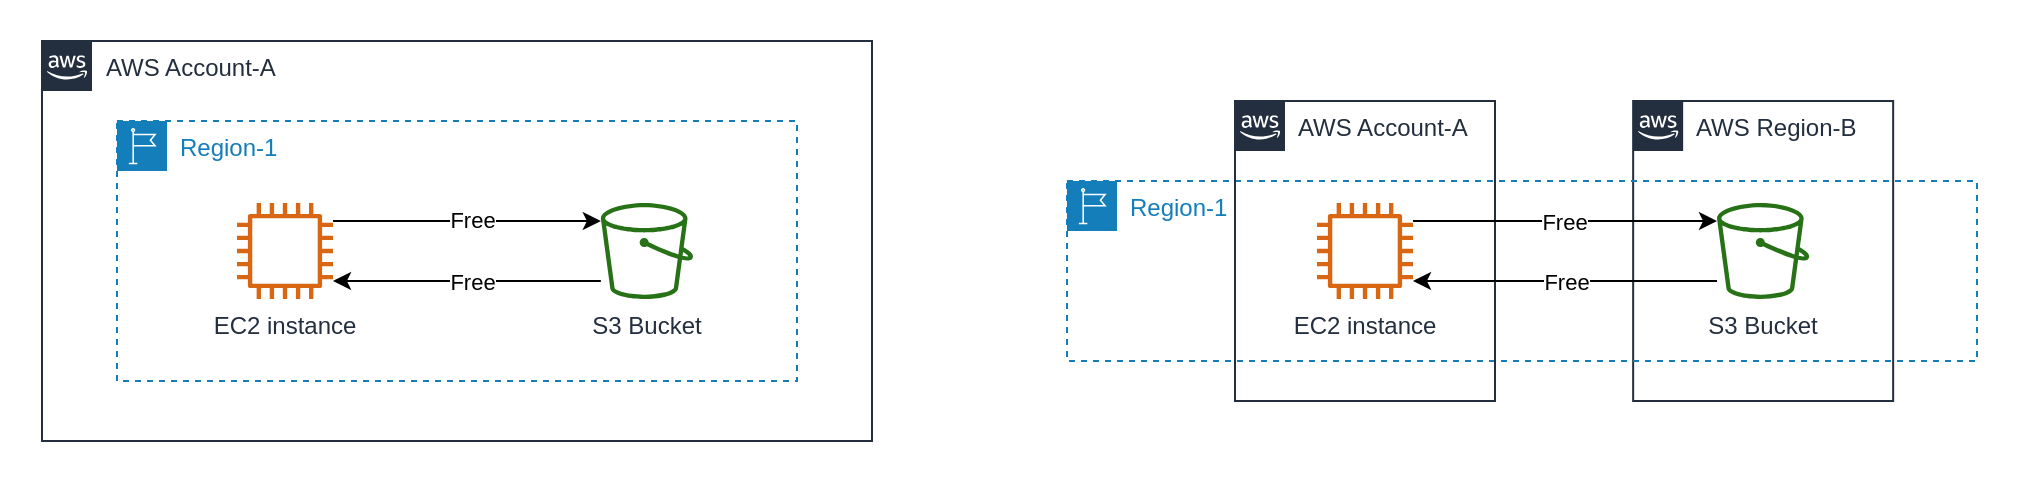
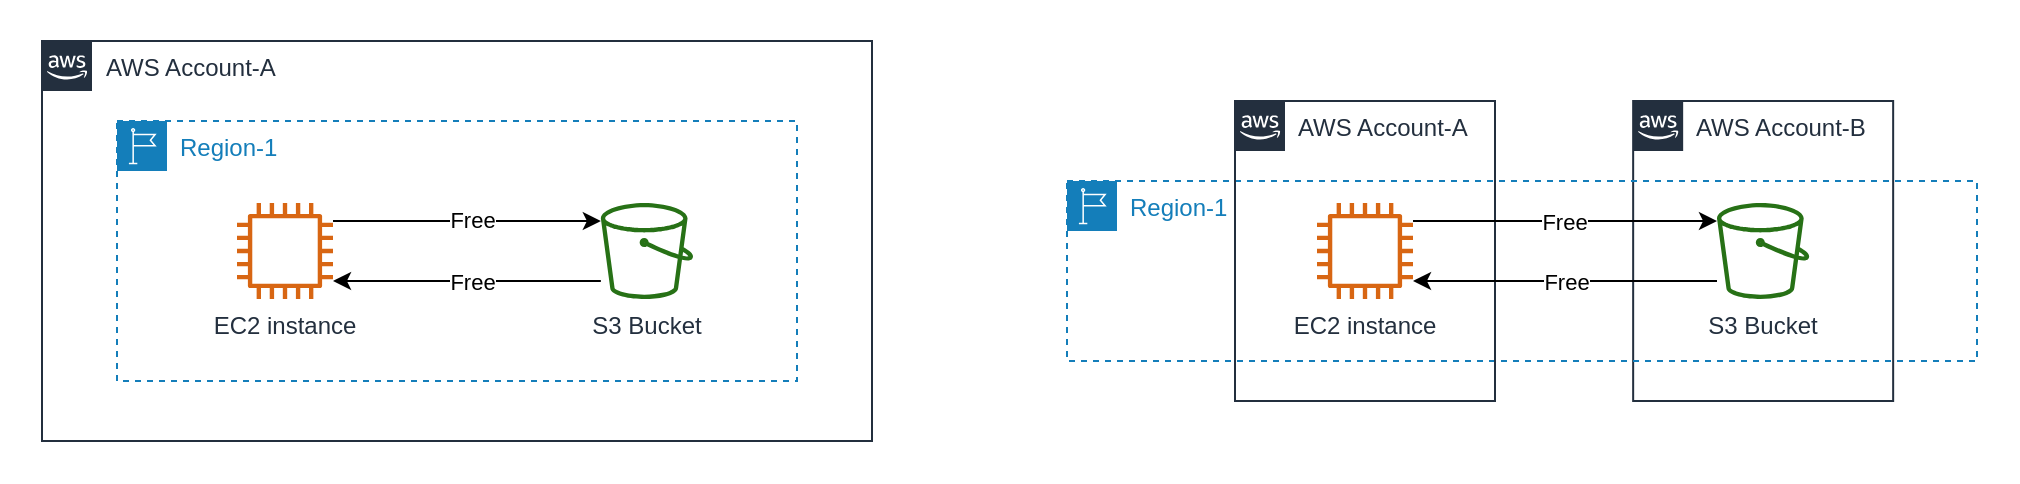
node "AWS Region-B": label "AWS Region-B" -> "AWS Account-B"
